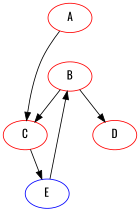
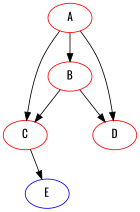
edge "A" -> "D": added
edge "E" -> "B": now "A" -> "B"
